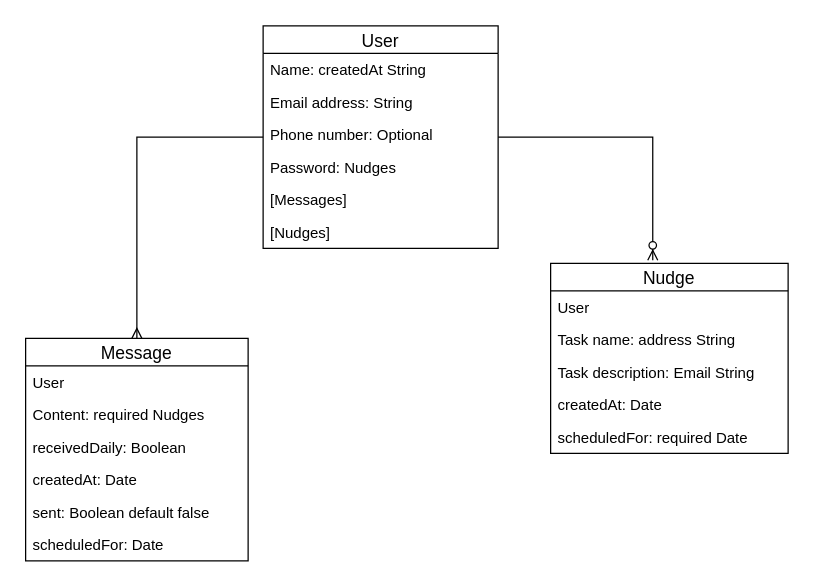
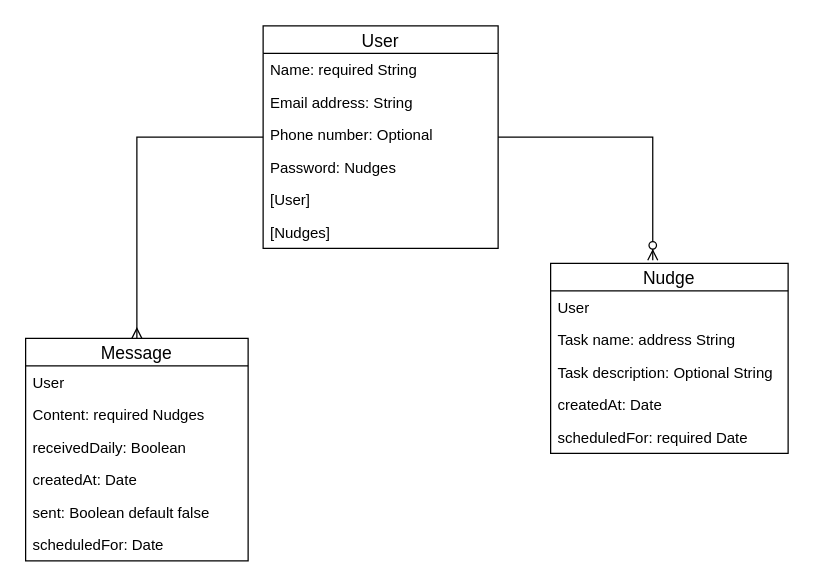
node "Name: createdAt String": label "Name: createdAt String" -> "Name: required String"
node "[Messages]": label "[Messages]" -> "[User]"
node "Task description: Email String": label "Task description: Email String" -> "Task description: Optional String"
